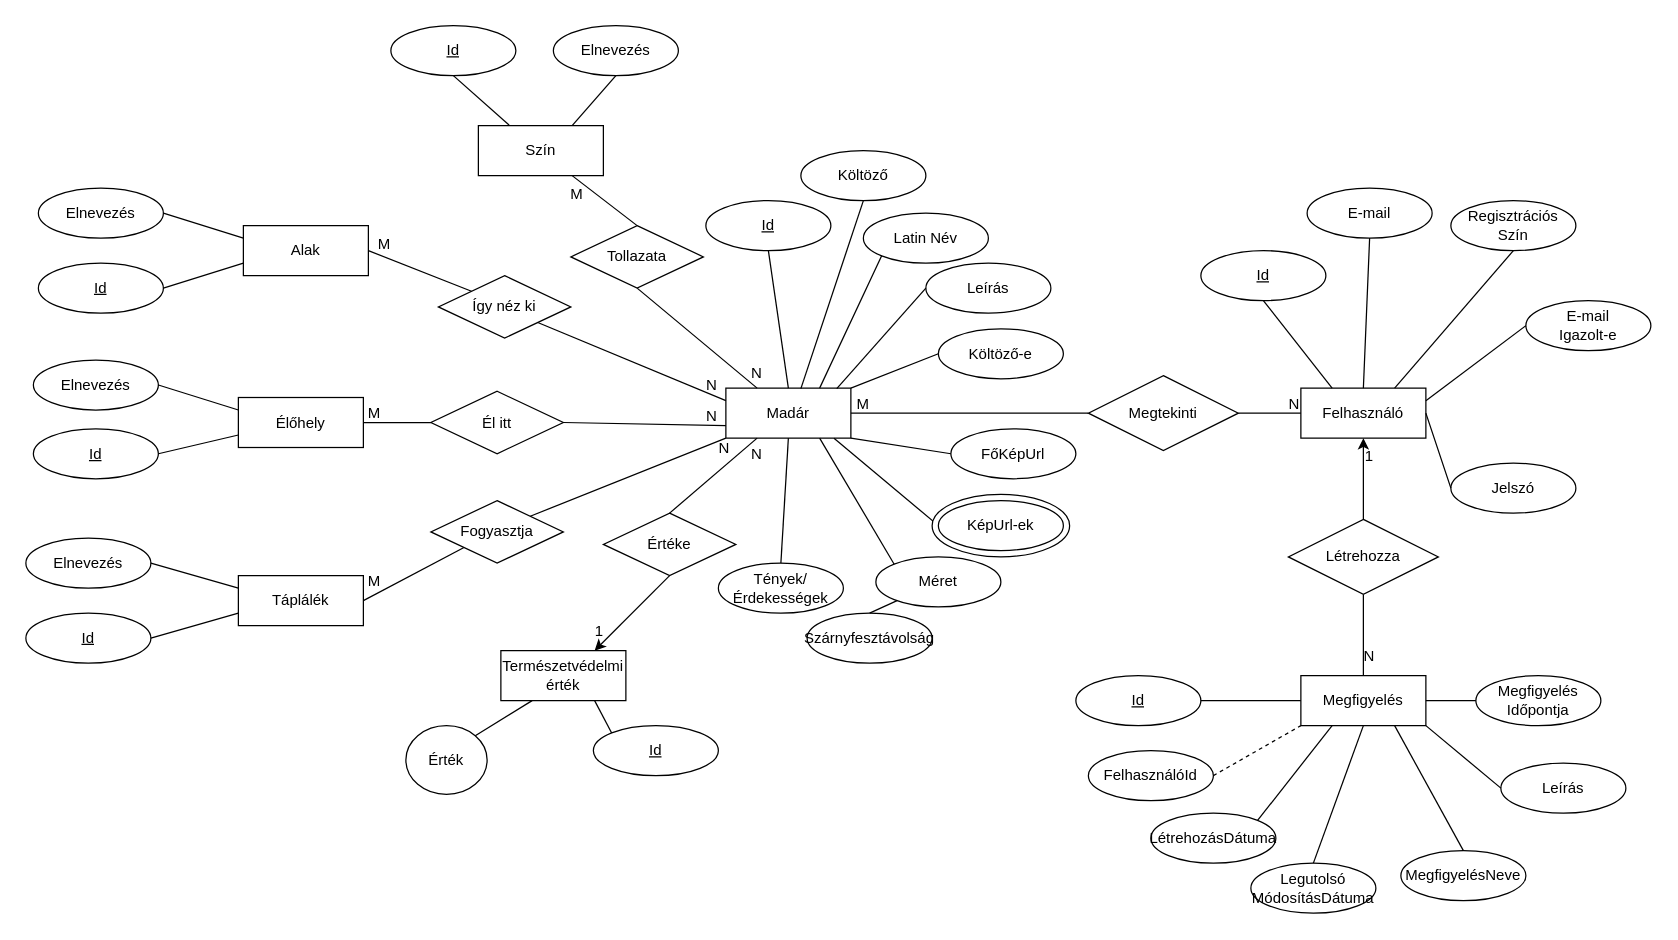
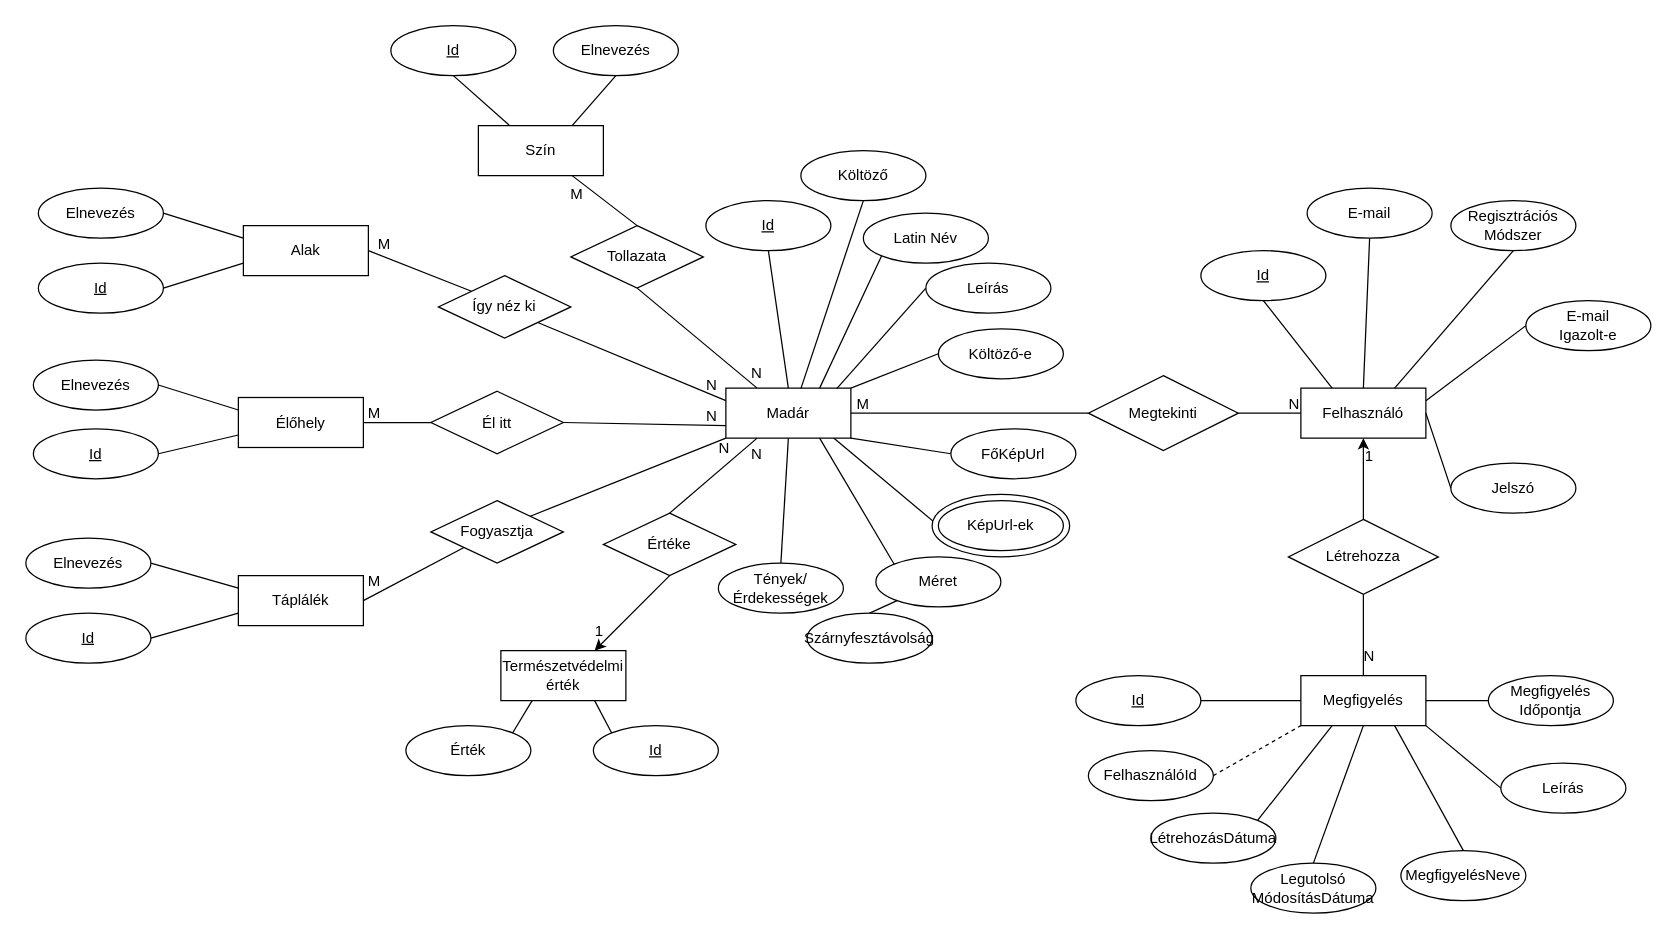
node "Regisztrációs Szín": label "Regisztrációs Szín" -> "Regisztrációs Módszer"
node "Megfigyelés Időpontja": moved (1538, 701) -> (1551, 701)
node "Érték": size 81x69 -> 125x50
